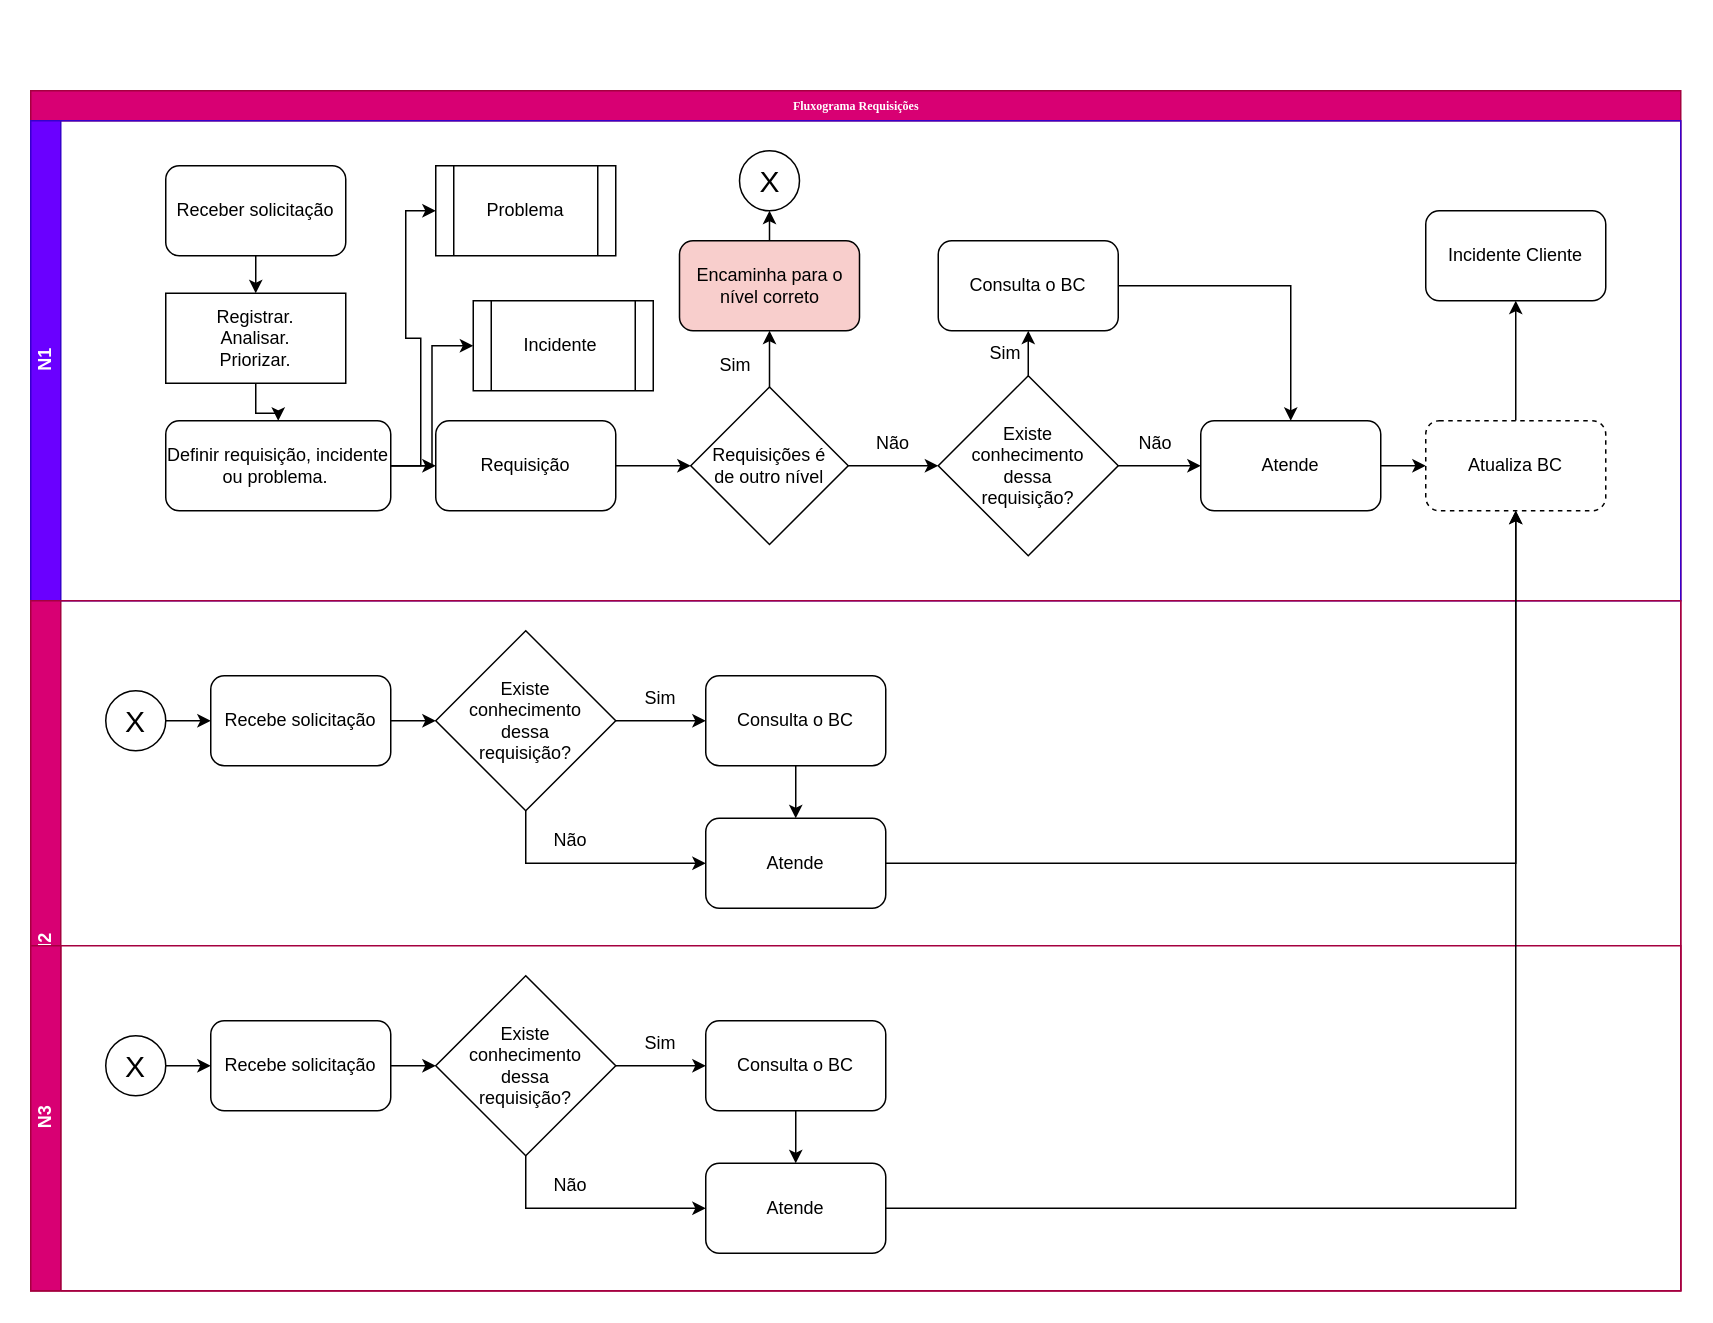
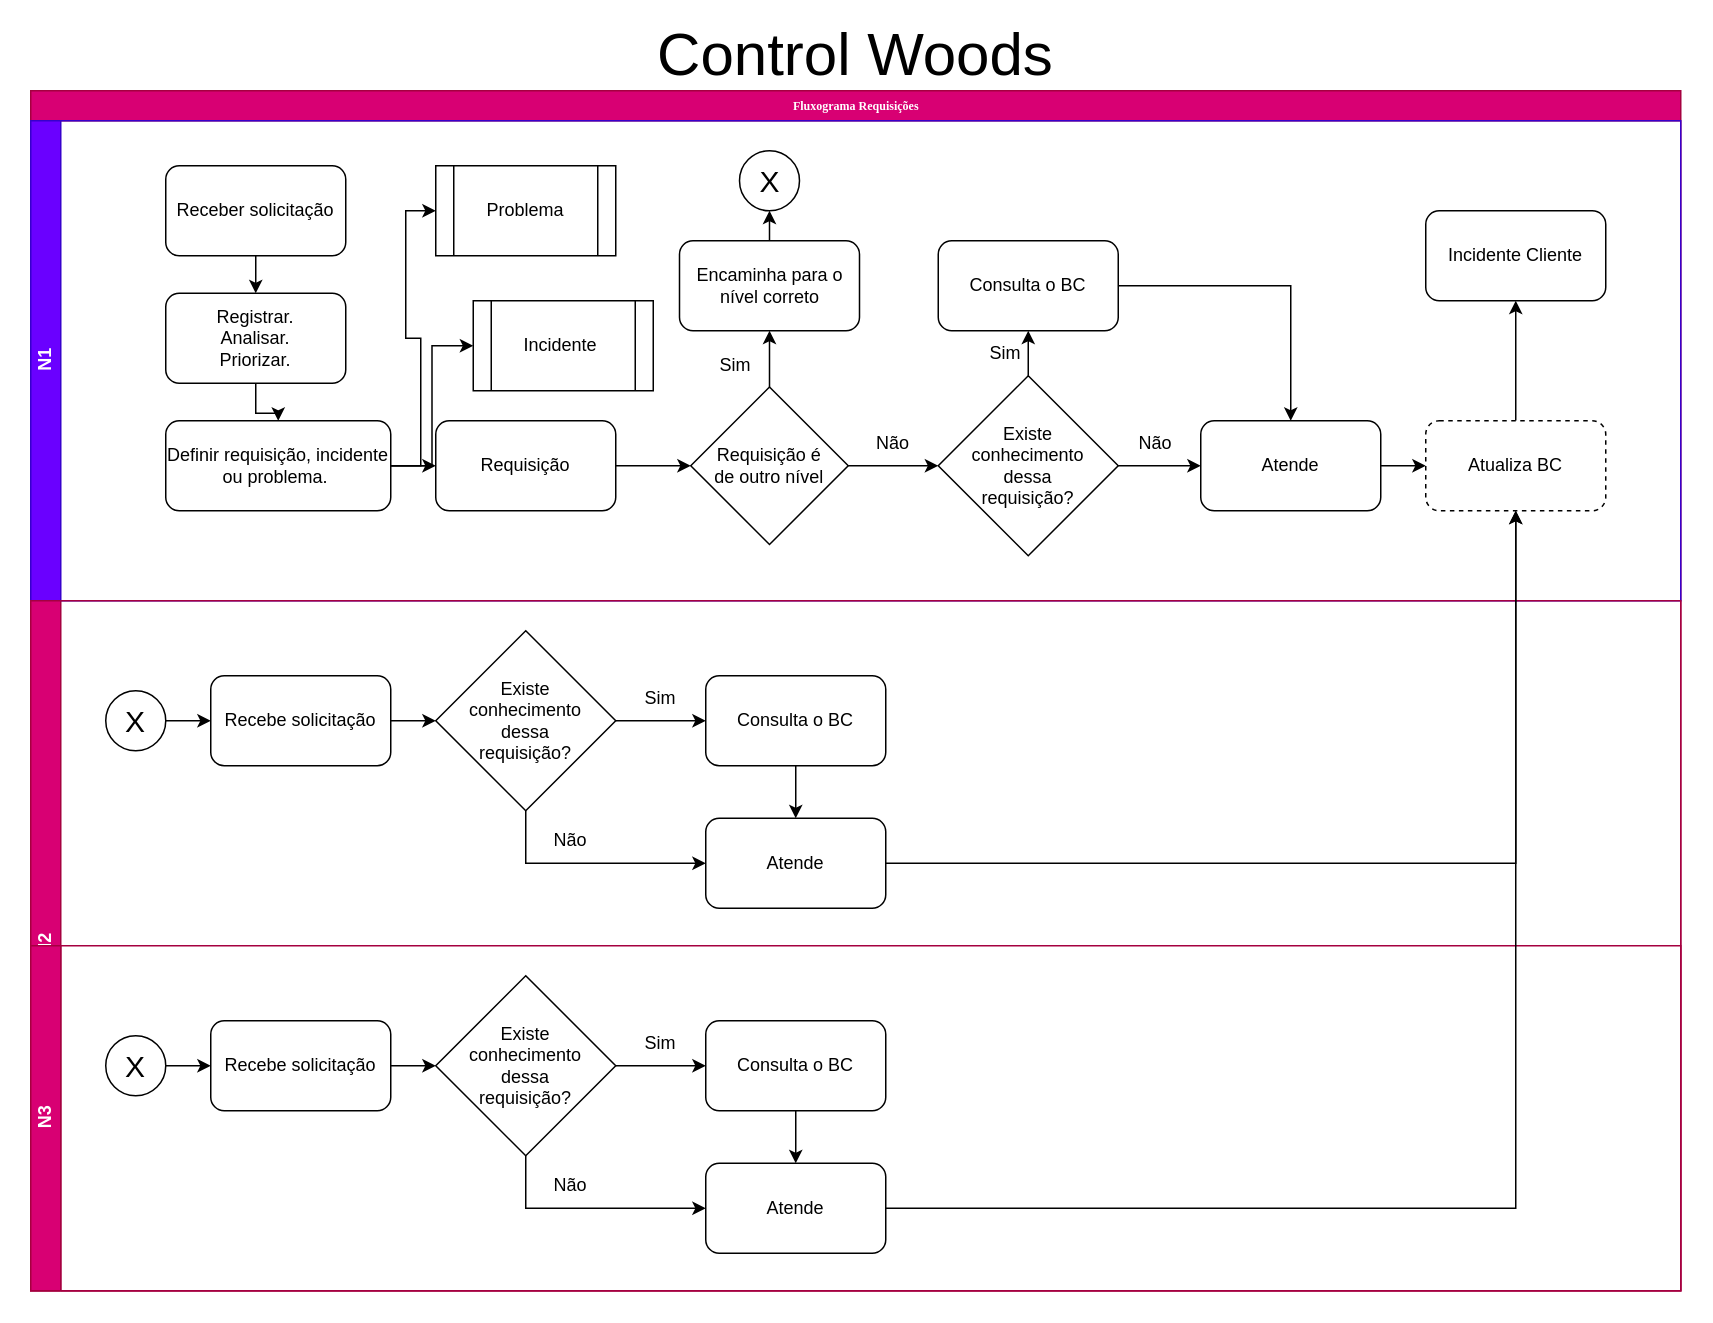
node "Control Woods": added
node "Encaminha para o nível correto": fillcolor #f8cecc -> #ffffff
node "Registrar. Analisar. Priorizar.": shape rectangle -> rounded rectangle
node "Requisições é de outro nível": label "Requisições é de outro nível" -> "Requisição é de outro nível"
